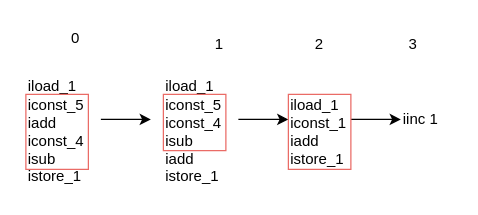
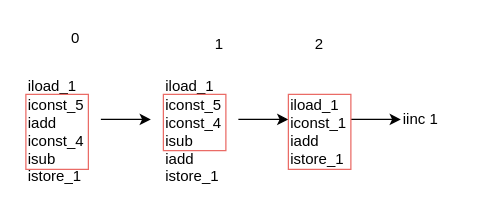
node "3": removed
